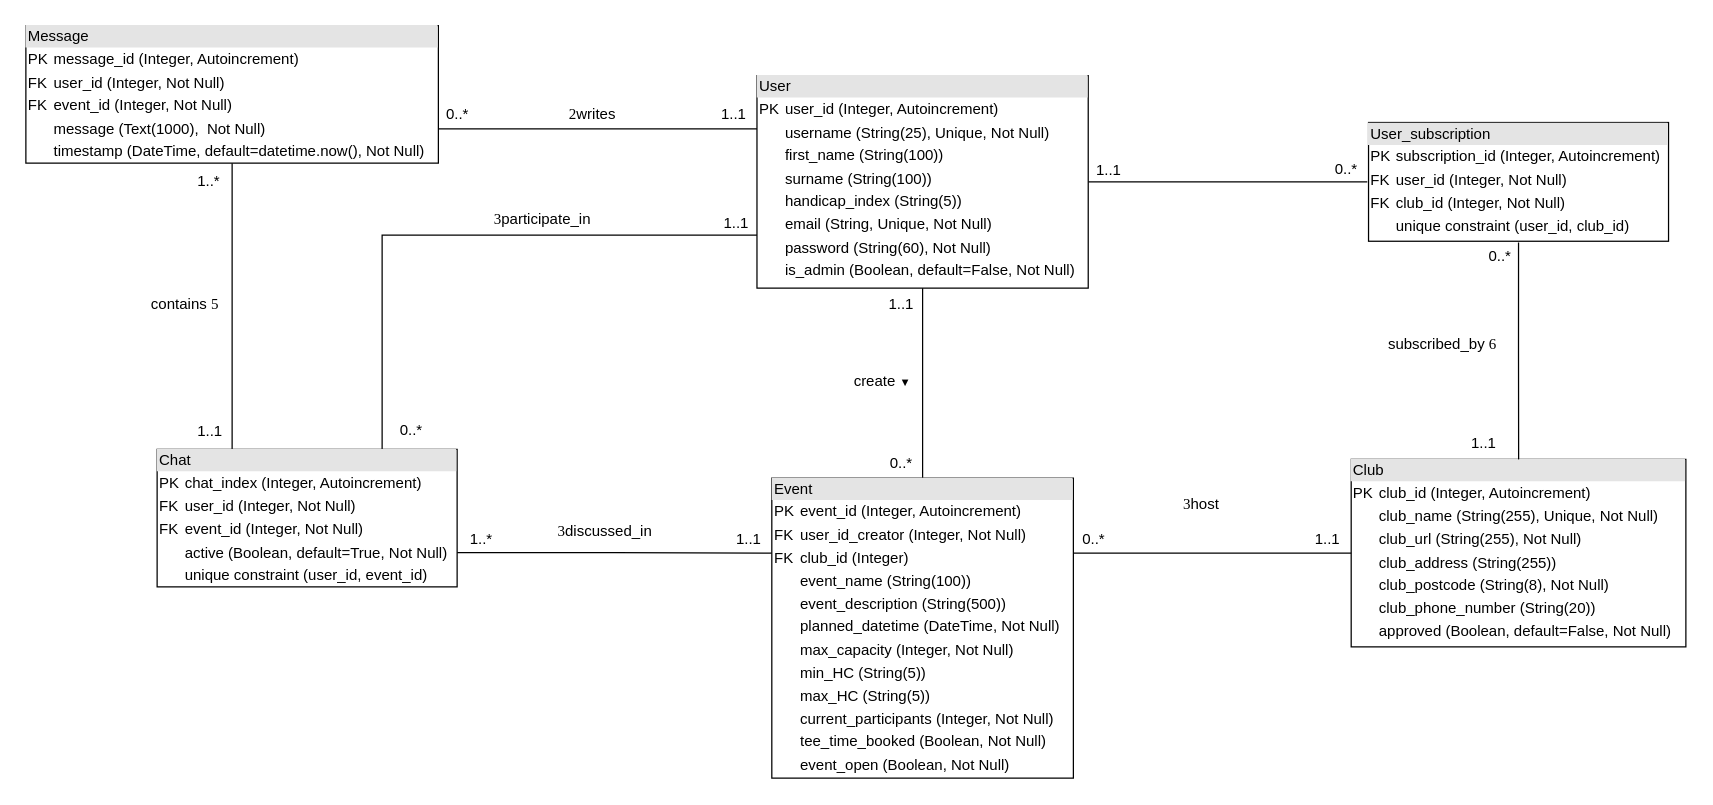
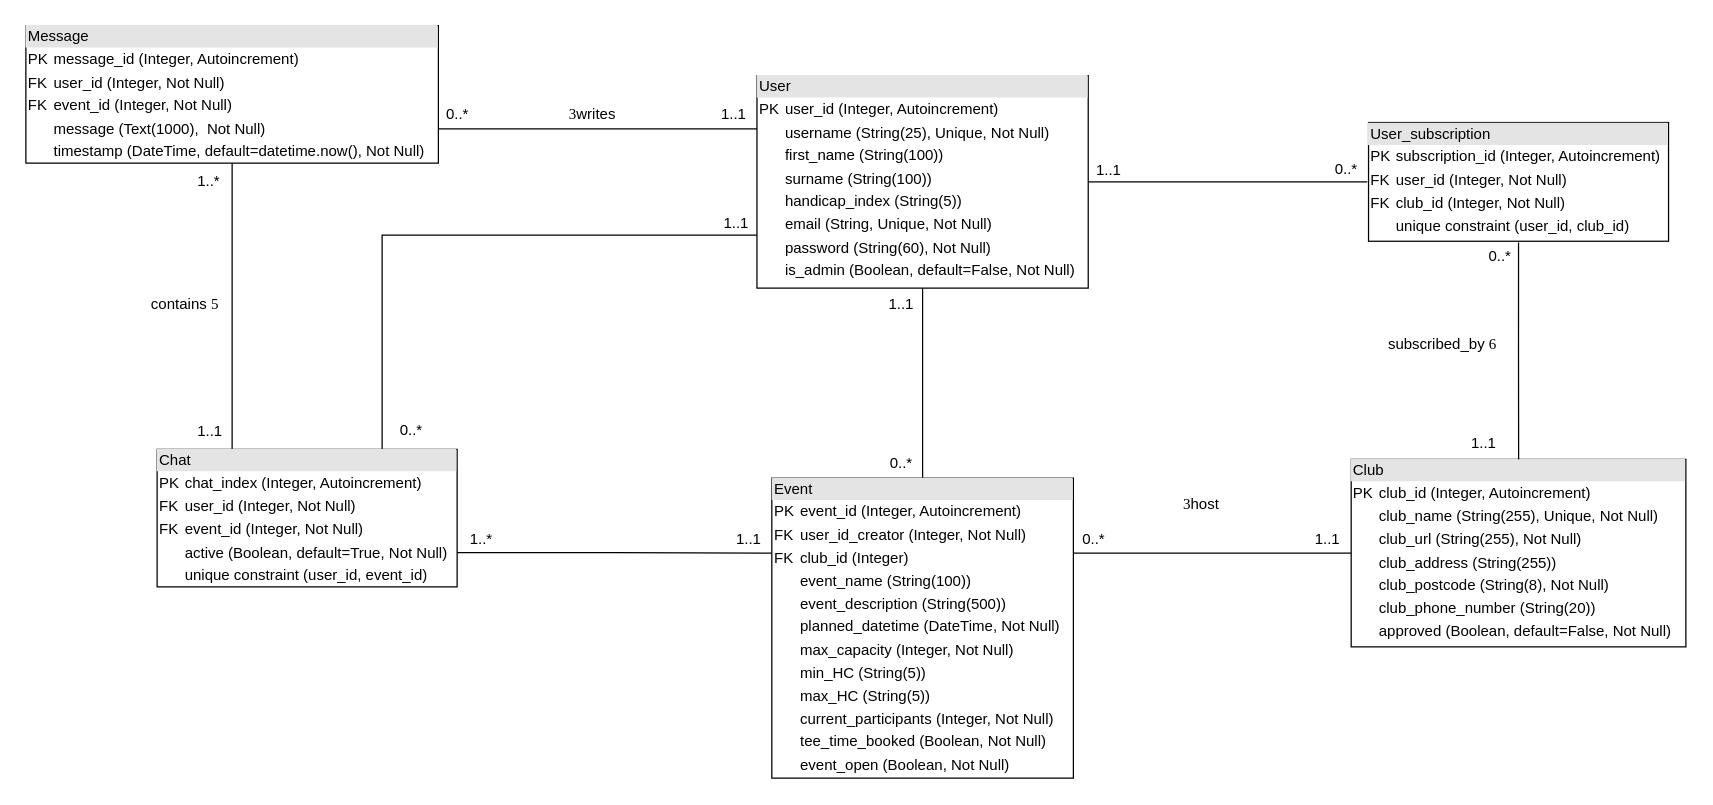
node "2writes": label "2writes" -> "3writes"
node "3participate_in": removed
node "create ▼": removed
node "3discussed_in": removed
